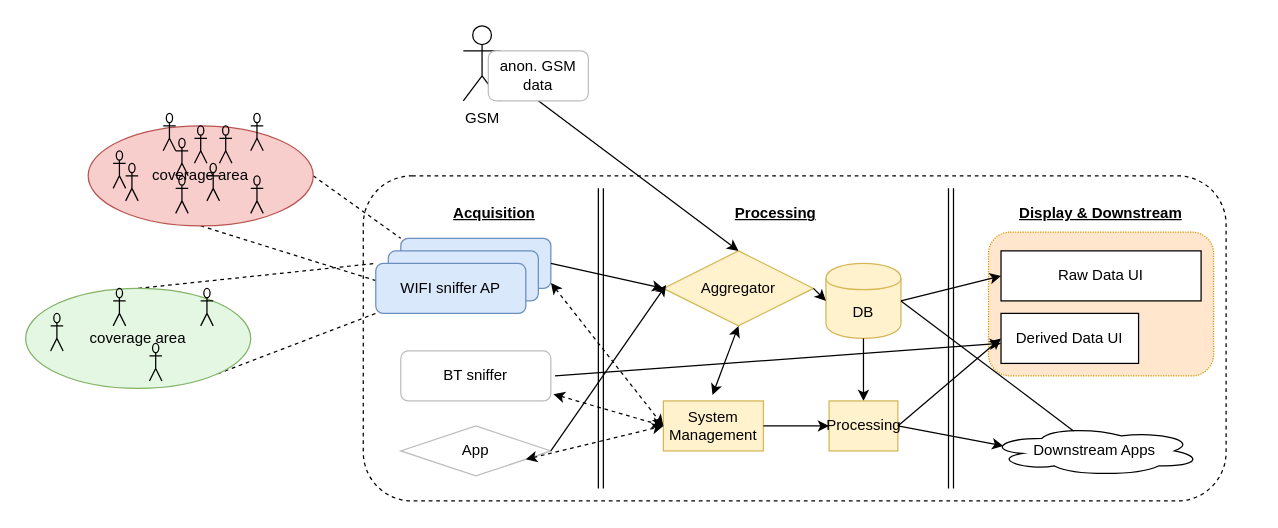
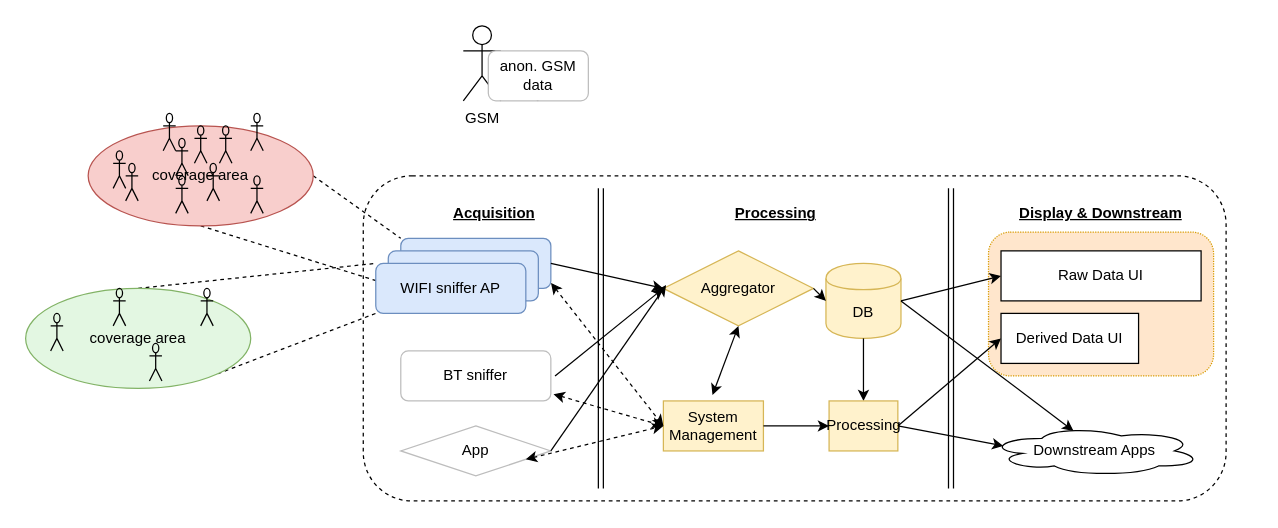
edge "anon. GSM data" -> "Aggregator": now "anon. GSM data" -> "GSM"
edge "BT sniffer" -> "Derived Data UI": now "BT sniffer" -> "Aggregator"
edge "DB" -- "Downstream Apps": arrowhead none -> classic
